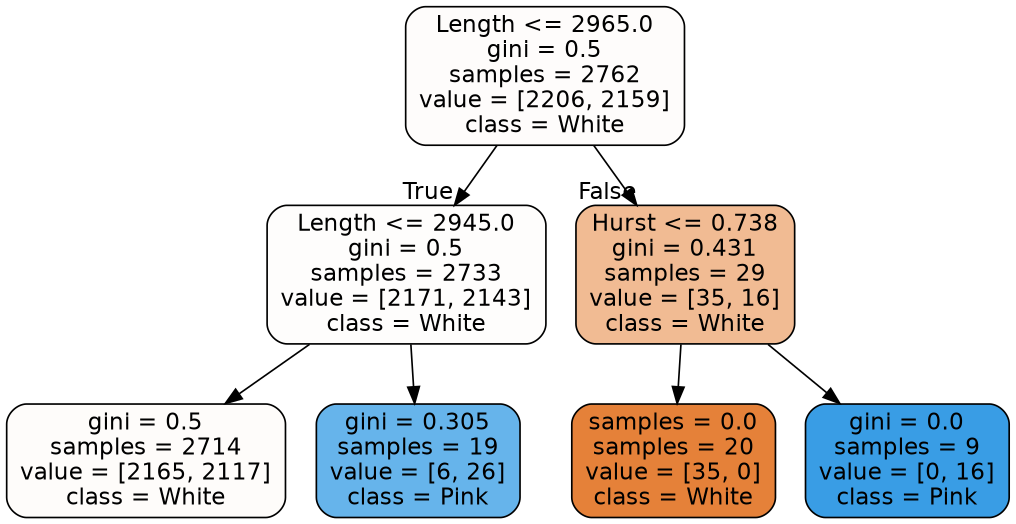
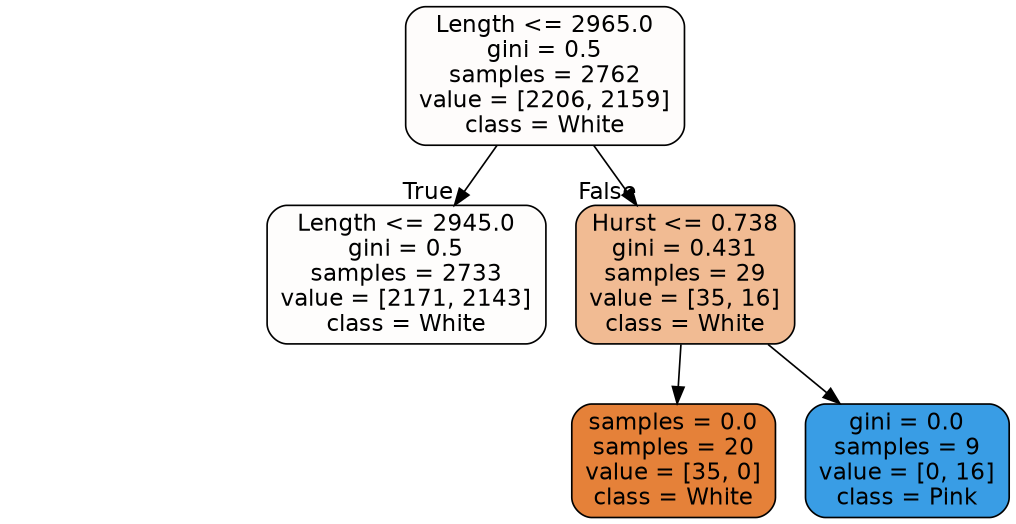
node "gini = 0.5 samples = 2714 value = [2165, 2117] class = White": removed
node "gini = 0.305 samples = 19 value = [6, 26] class = Pink": removed
